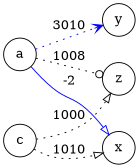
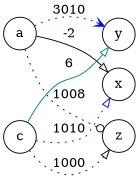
edge "c" -> "y": added, label "6"
edge "a" -> "x": color blue -> black
edge "c" -> "x": color black -> blue
